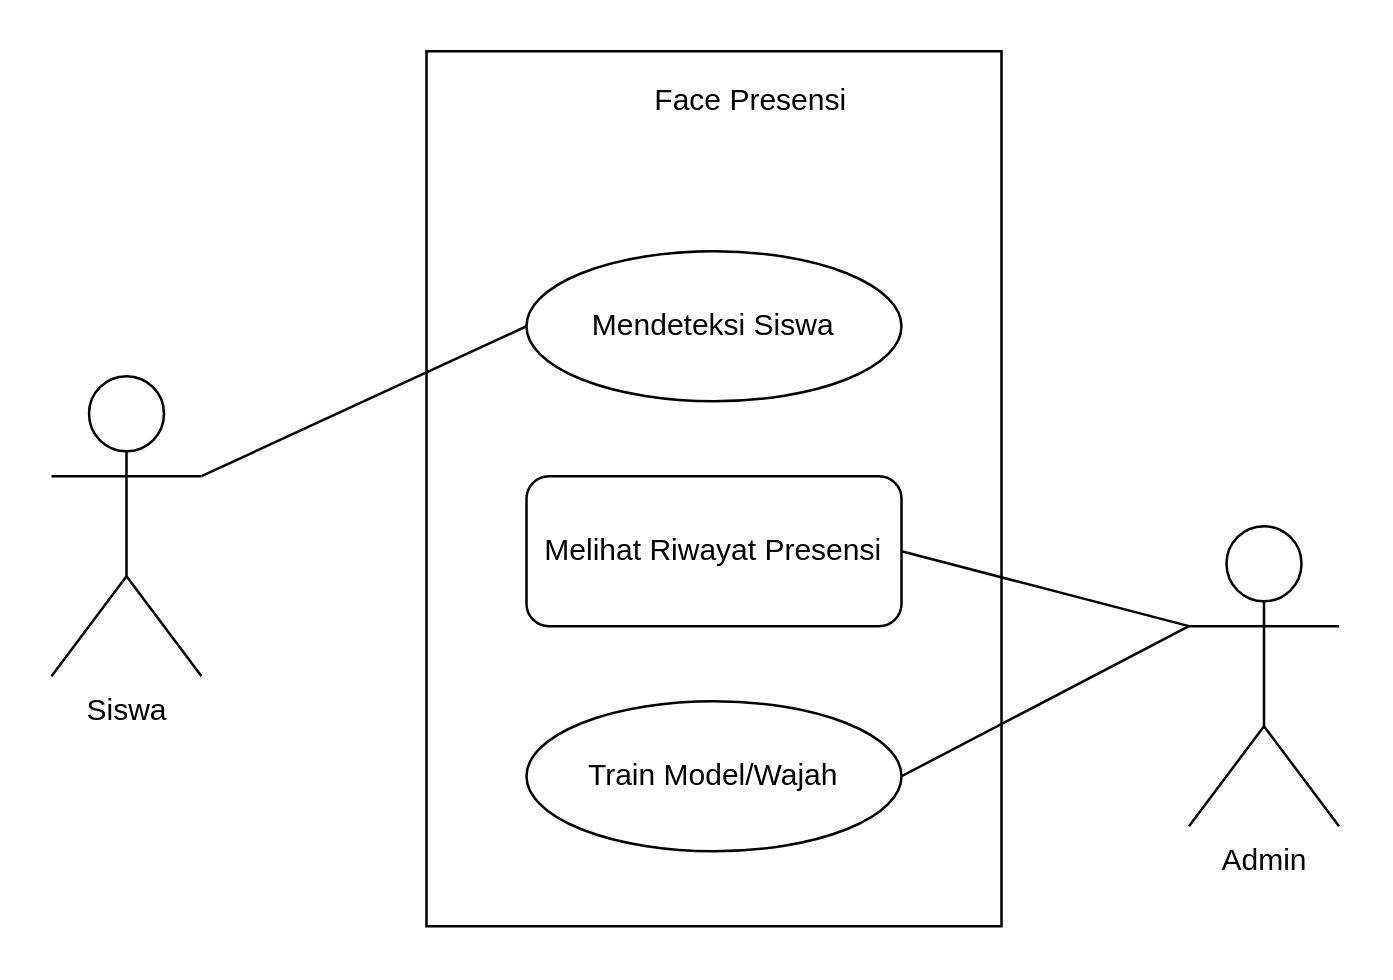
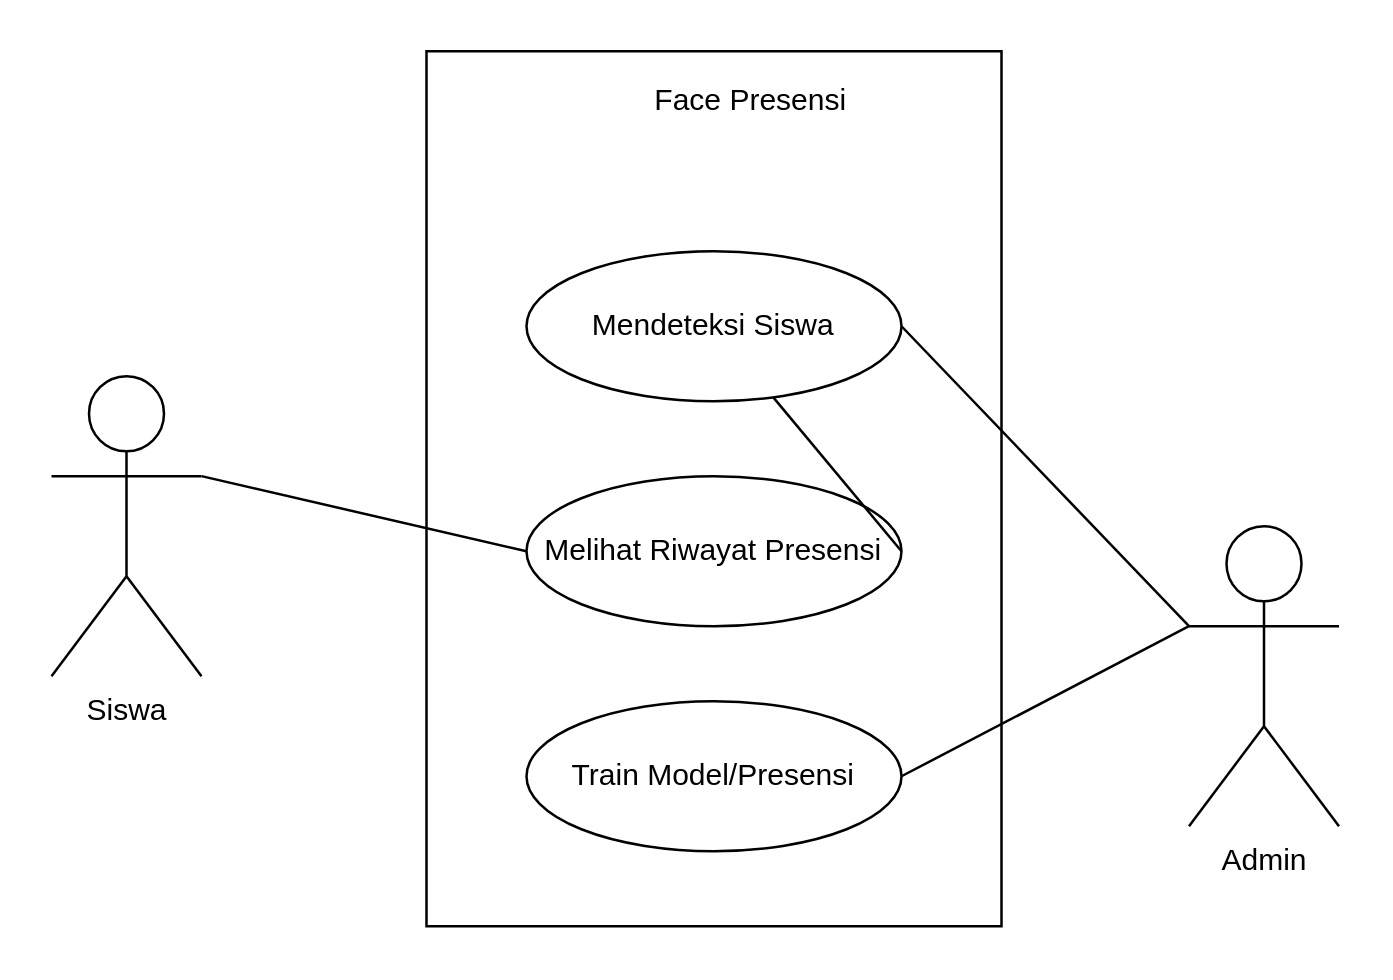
edge "Mendeteksi Siswa" -- "Siswa": removed
edge "Mendeteksi Siswa" -- "Admin": added
edge "Siswa" -- "Melihat Riwayat Presensi": added
node "Melihat Riwayat Presensi": shape rounded rectangle -> ellipse
edge "Melihat Riwayat Presensi" -- "Admin": now "Melihat Riwayat Presensi" -- "Mendeteksi Siswa"
node "Train Model/Wajah": label "Train Model/Wajah" -> "Train Model/Presensi"
